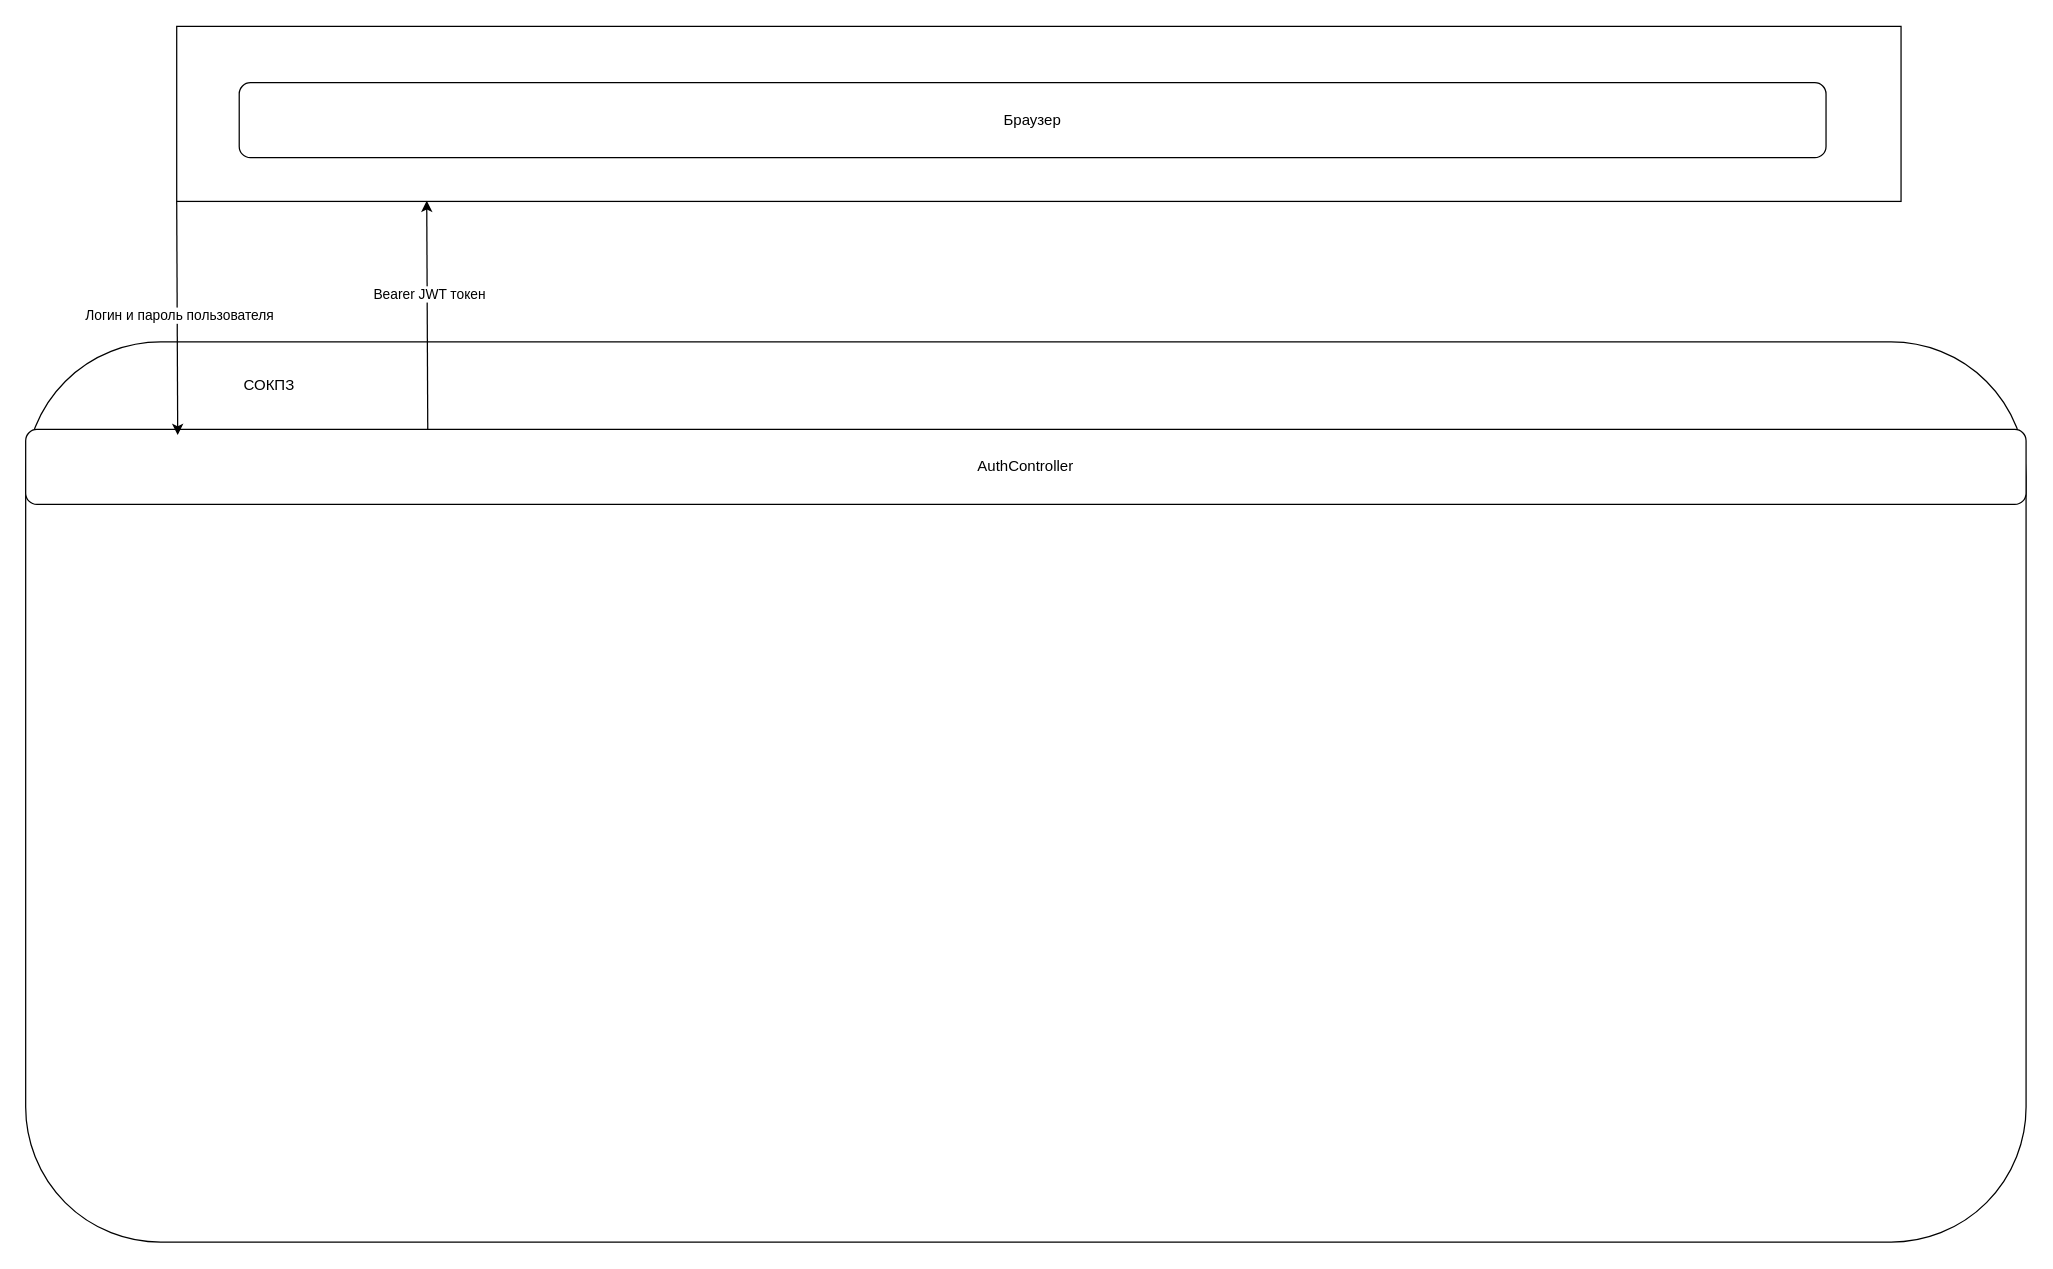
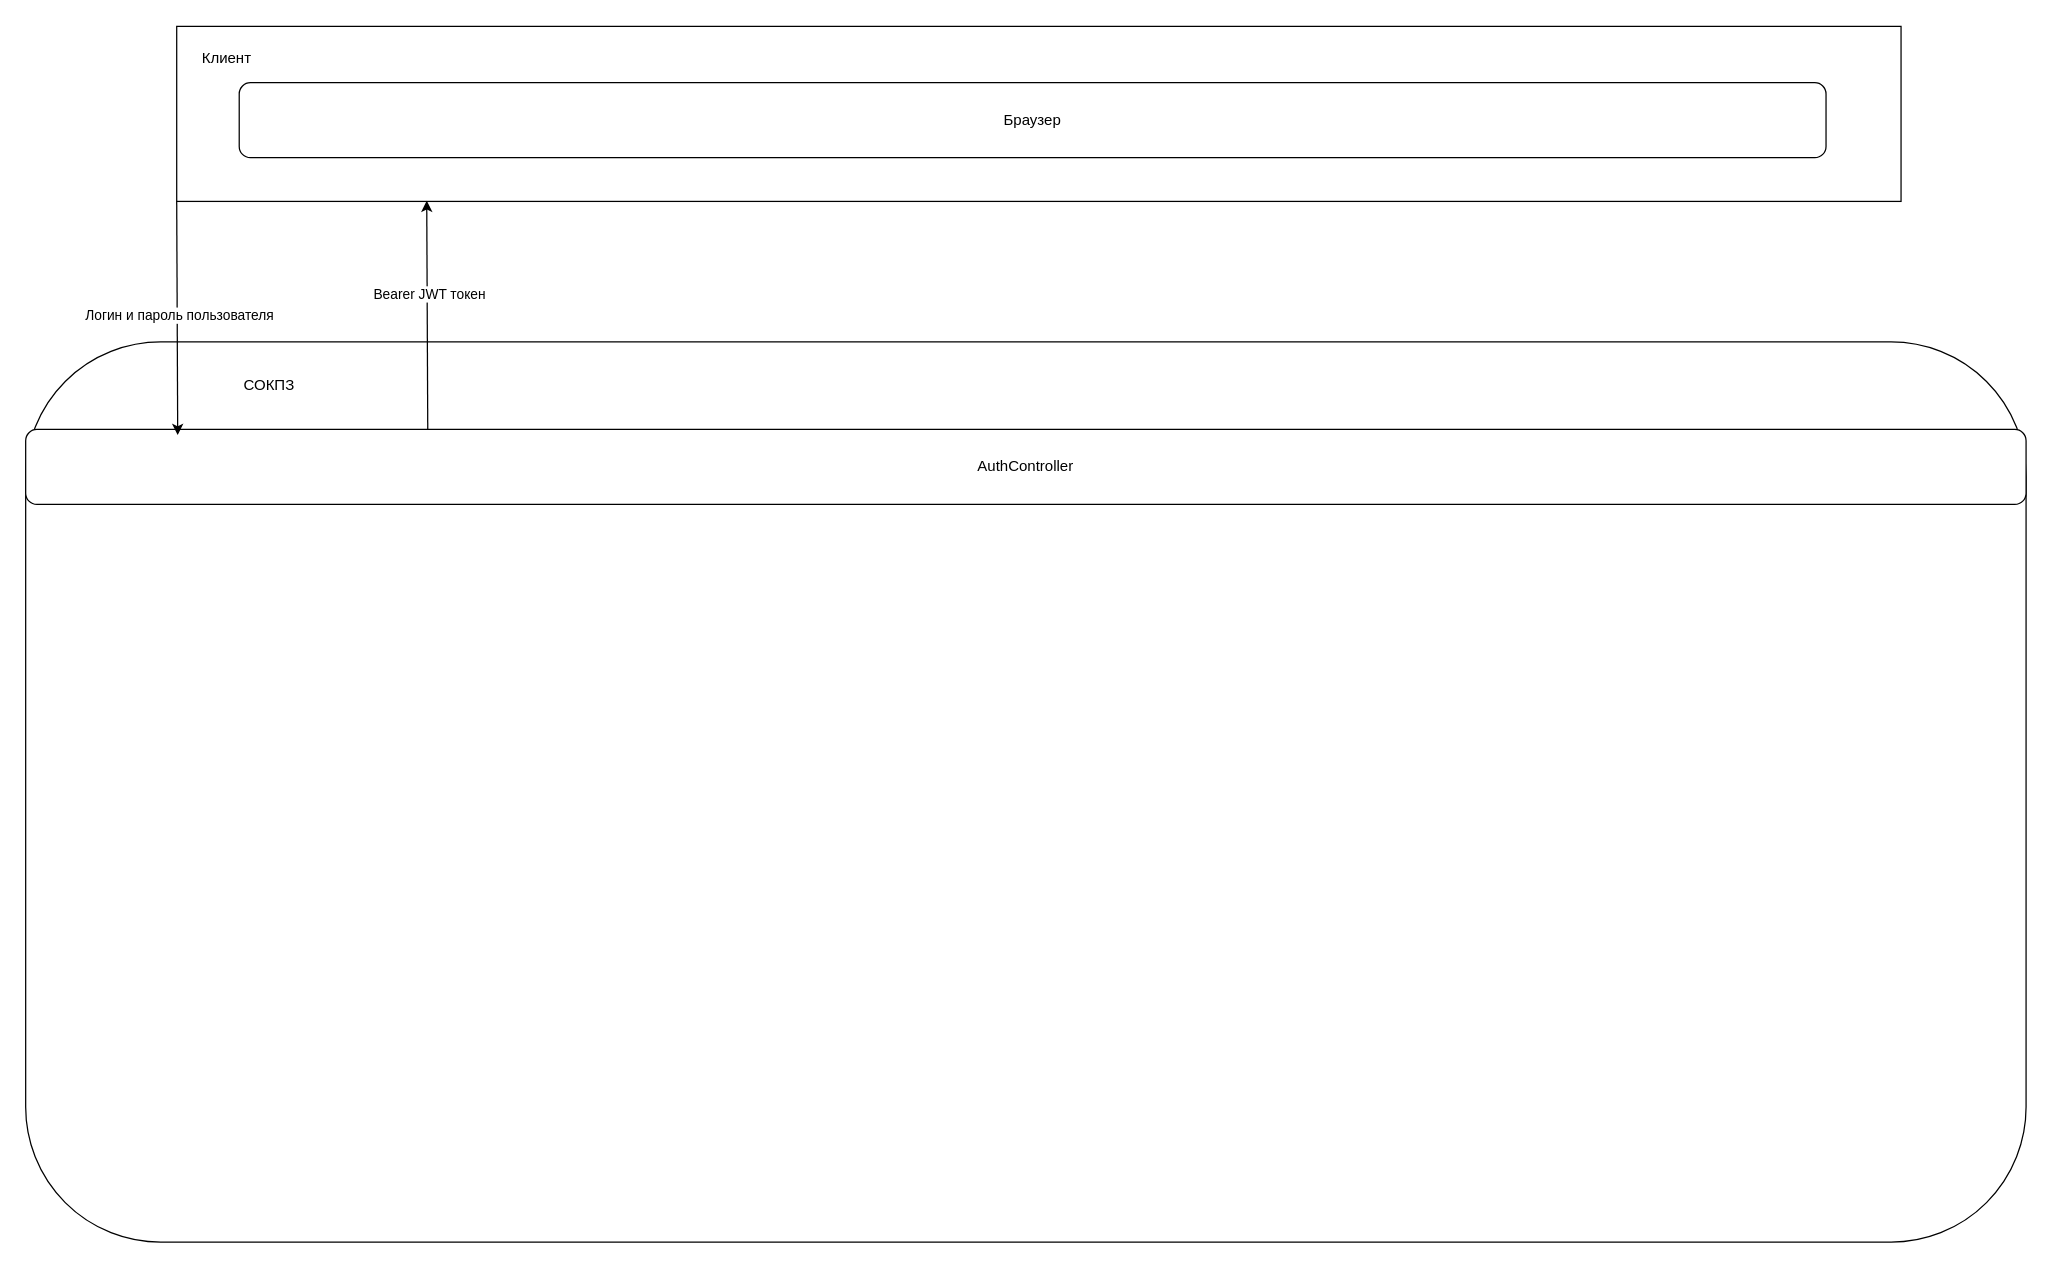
node "Клиент": added
